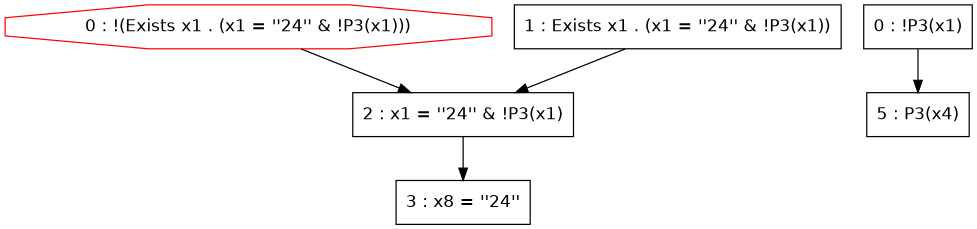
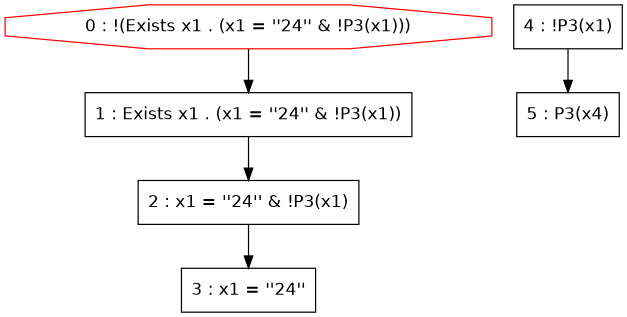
node "0 : !P3(x1)": label "0 : !P3(x1)" -> "4 : !P3(x1)"
edge "0 : !(Exists x1 . (x1 = ''24'' & !P3(x1)))" -> "2 : x1 = ''24'' & !P3(x1)": now "0 : !(Exists x1 . (x1 = ''24'' & !P3(x1)))" -> "1 : Exists x1 . (x1 = ''24'' & !P3(x1))"
node "3 : x8 = ''24''": label "3 : x8 = ''24''" -> "3 : x1 = ''24''"
